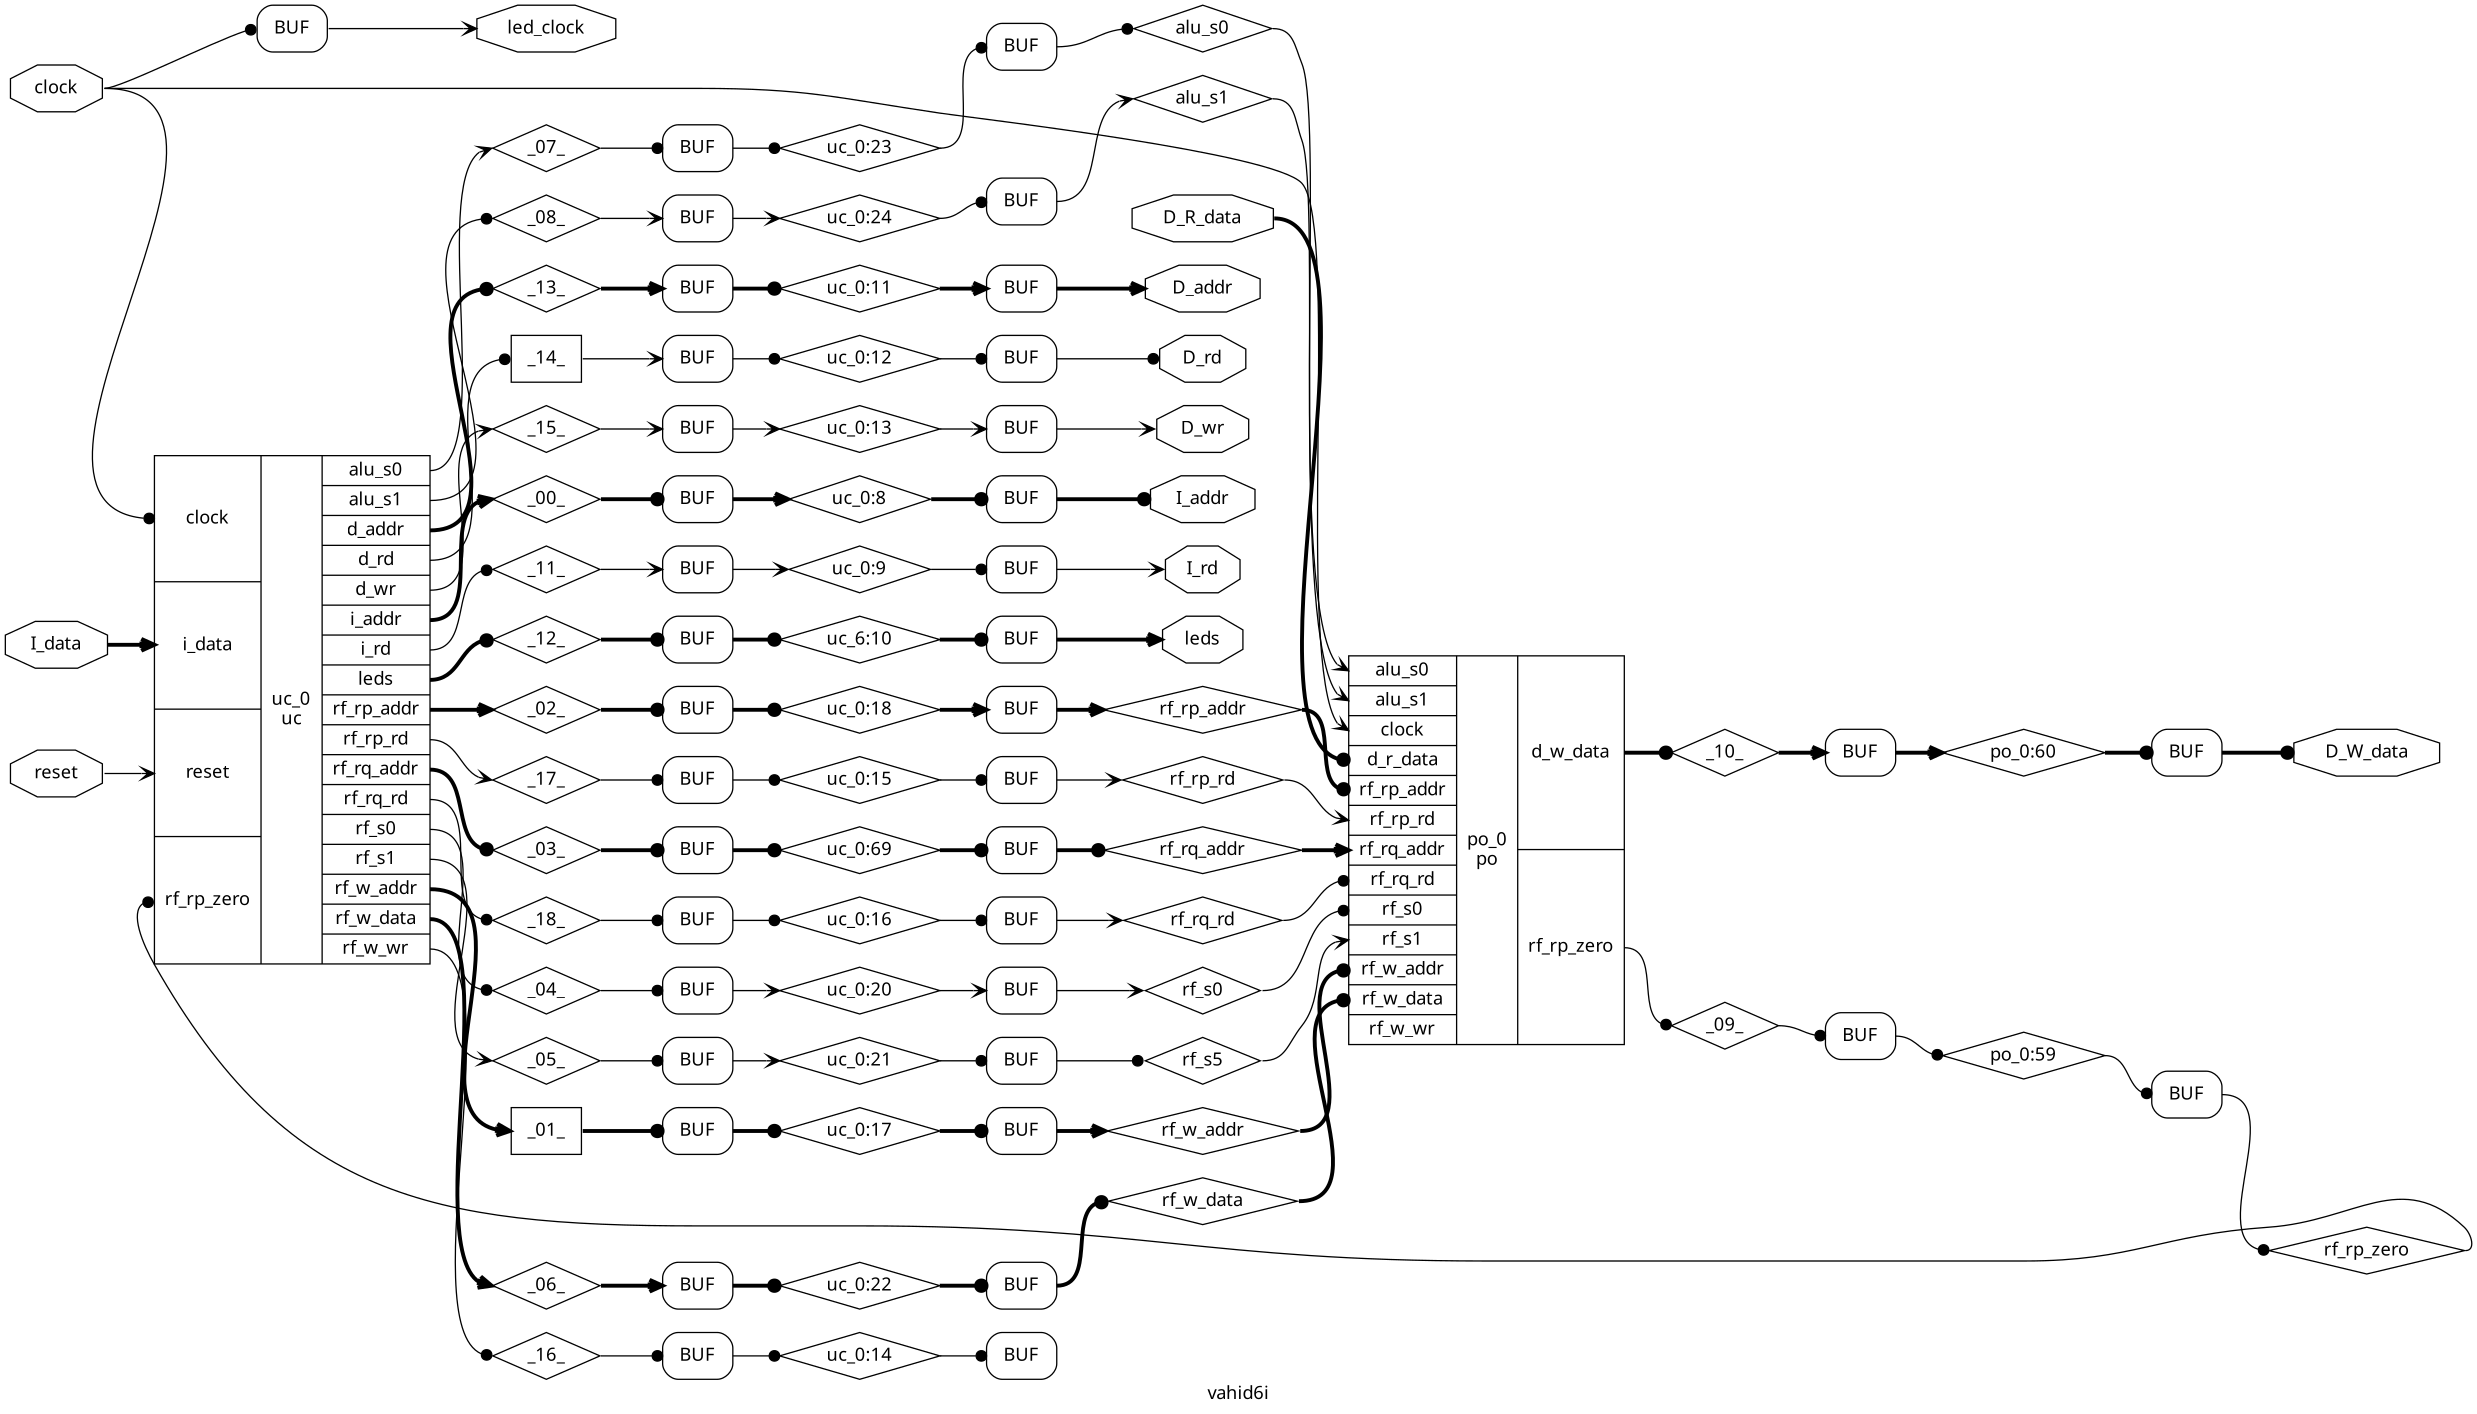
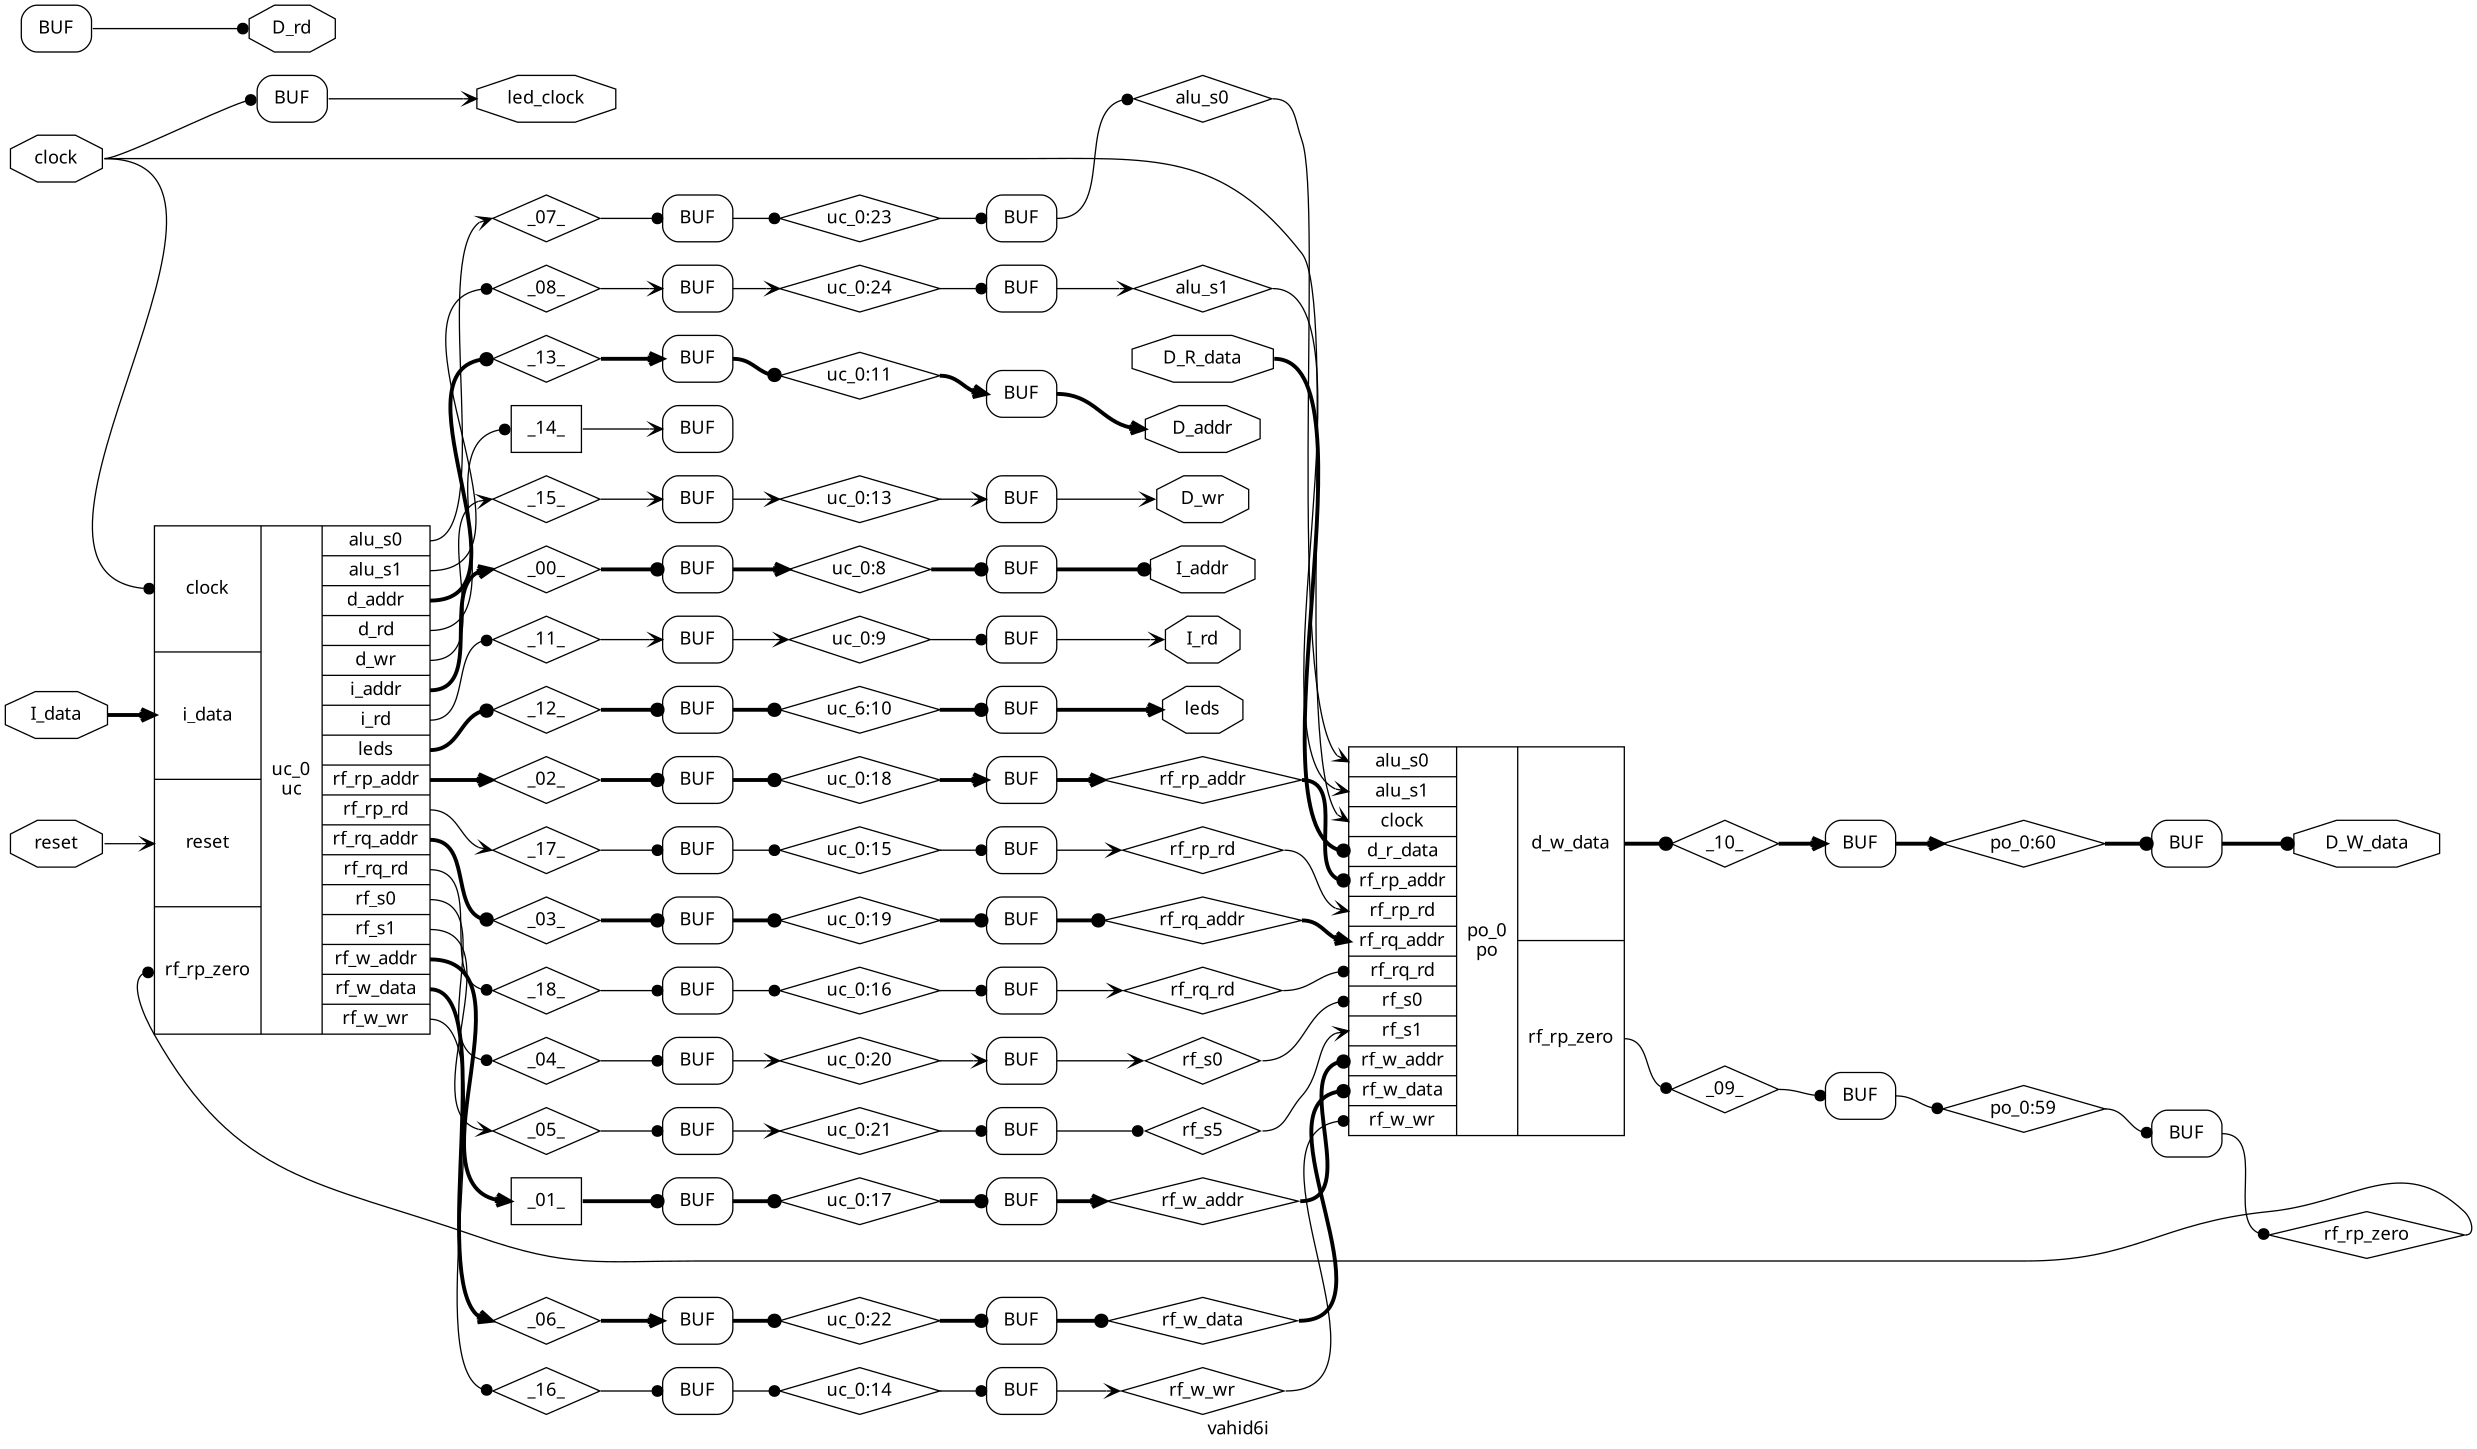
node "uc_0:12": removed
node "uc_0:69": label "uc_0:69" -> "uc_0:19"
node "rf_w_wr": added
